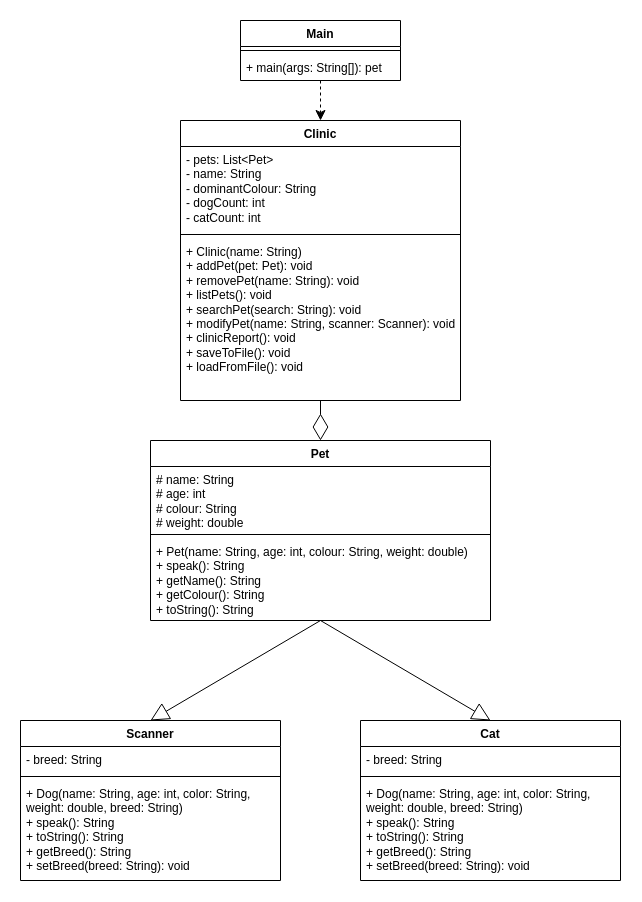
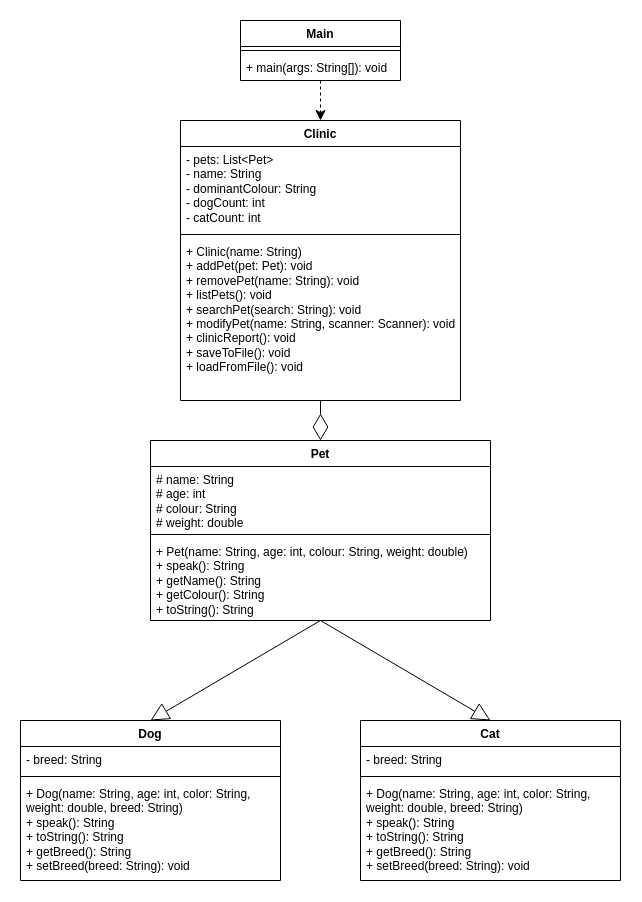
node "+ main(args: String[]): pet": label "+ main(args: String[]): pet" -> "+ main(args: String[]): void"
node "Scanner": label "Scanner" -> "Dog"
